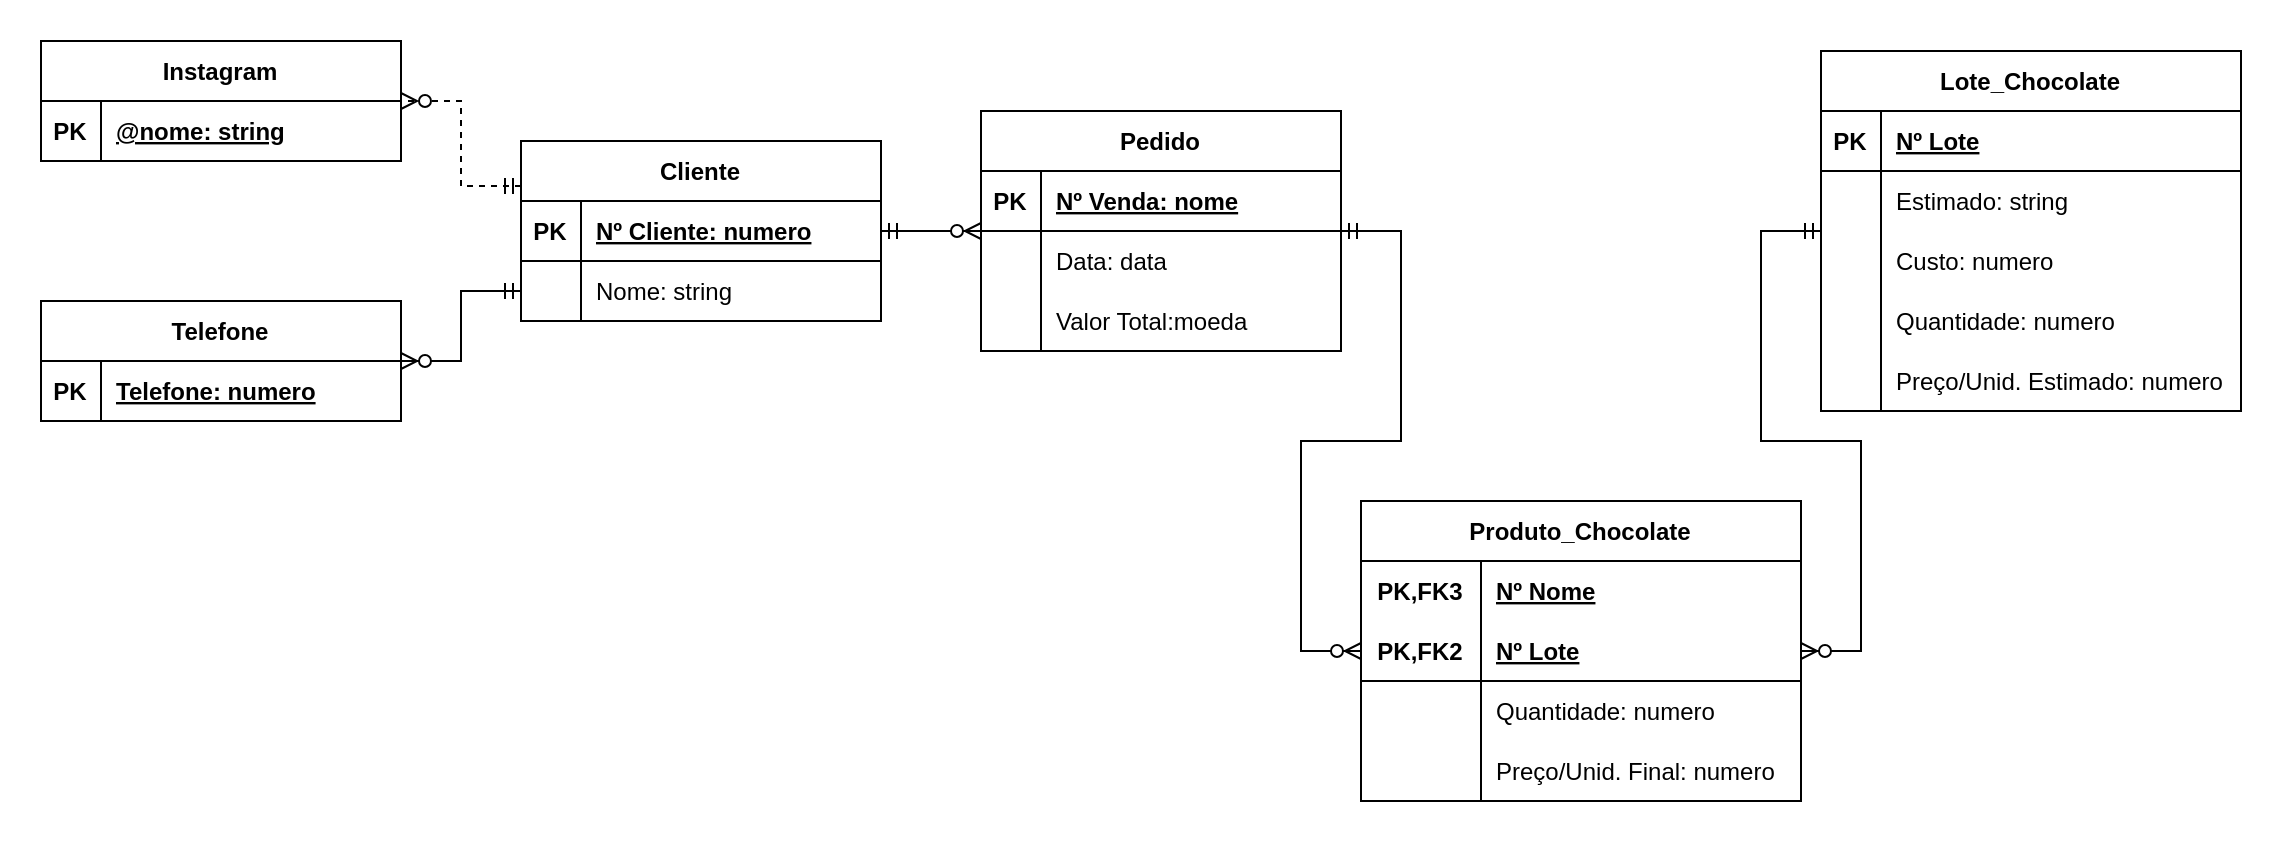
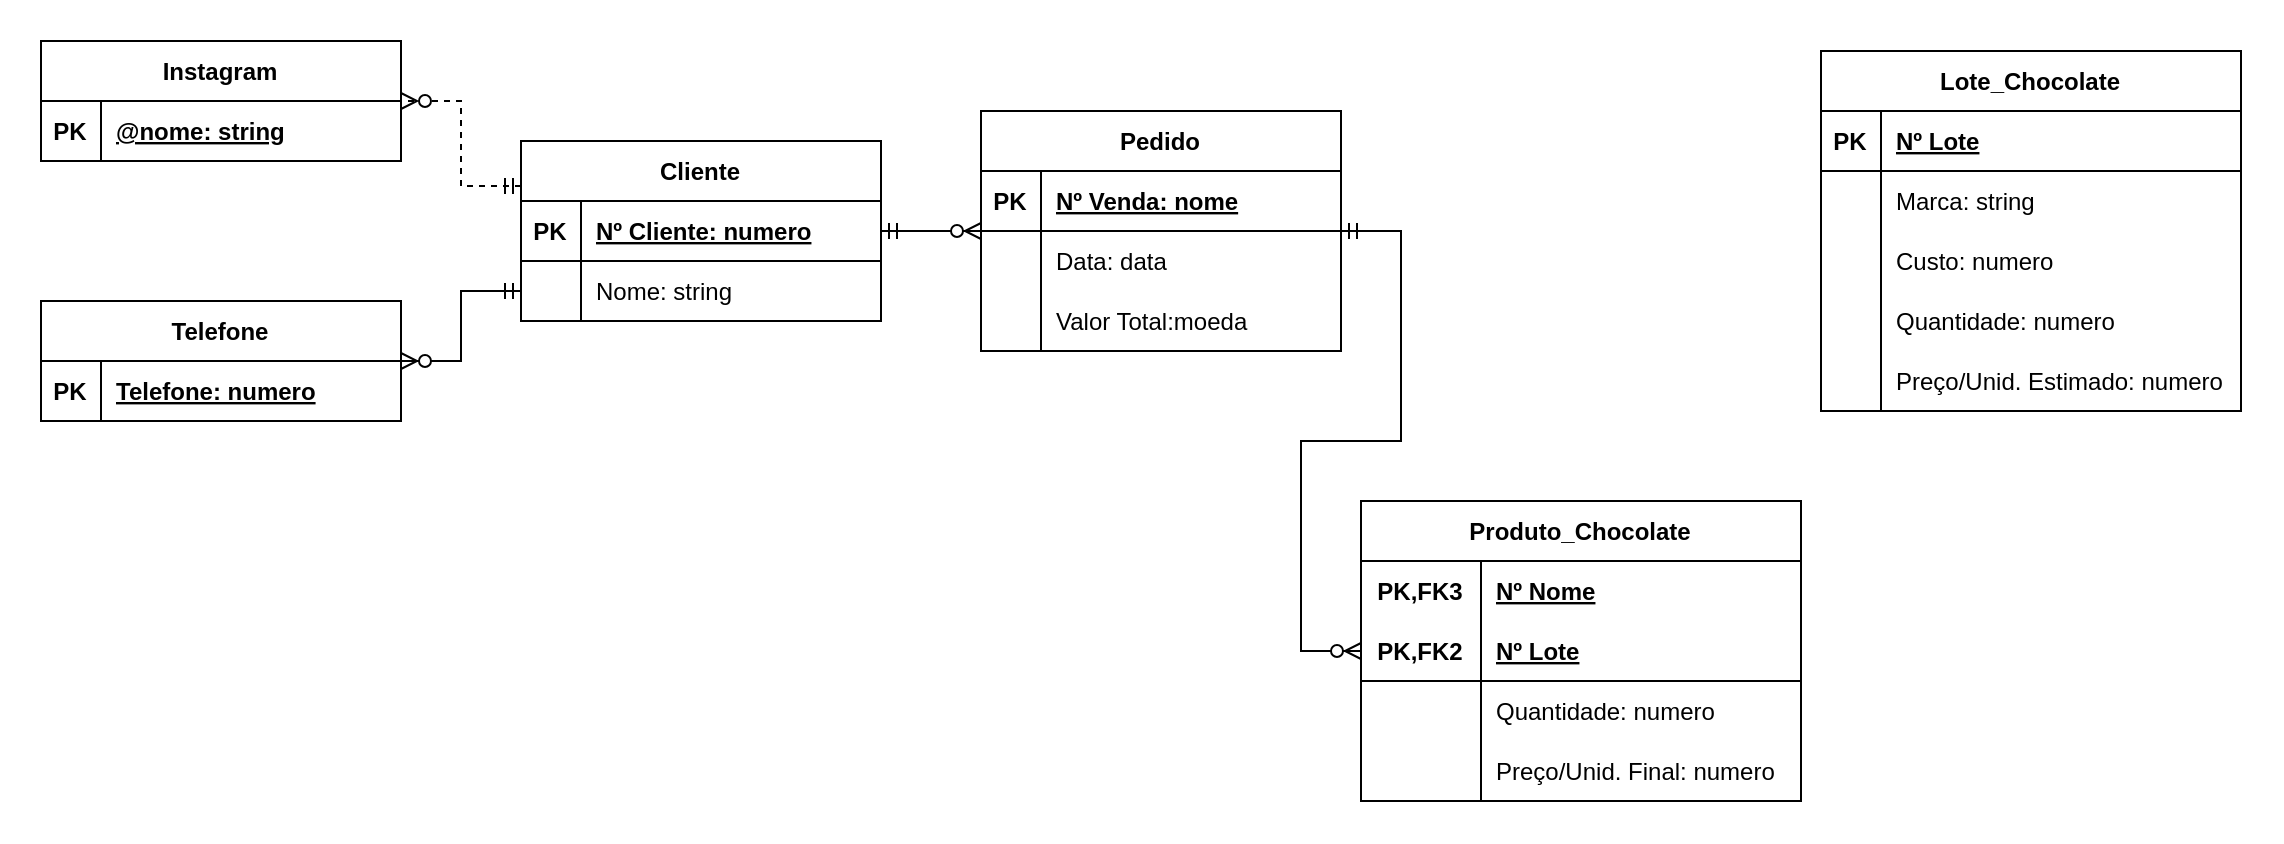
node "Estimado: string": label "Estimado: string" -> "Marca: string"
edge "Lote_Chocolate" -- "Produto_Chocolate": removed
